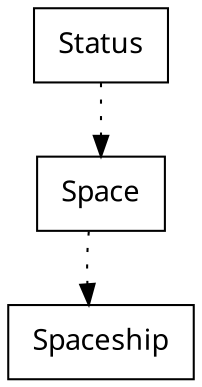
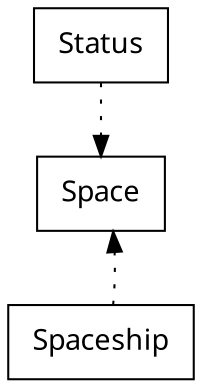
edge "Space" -> "Spaceship": reversed
